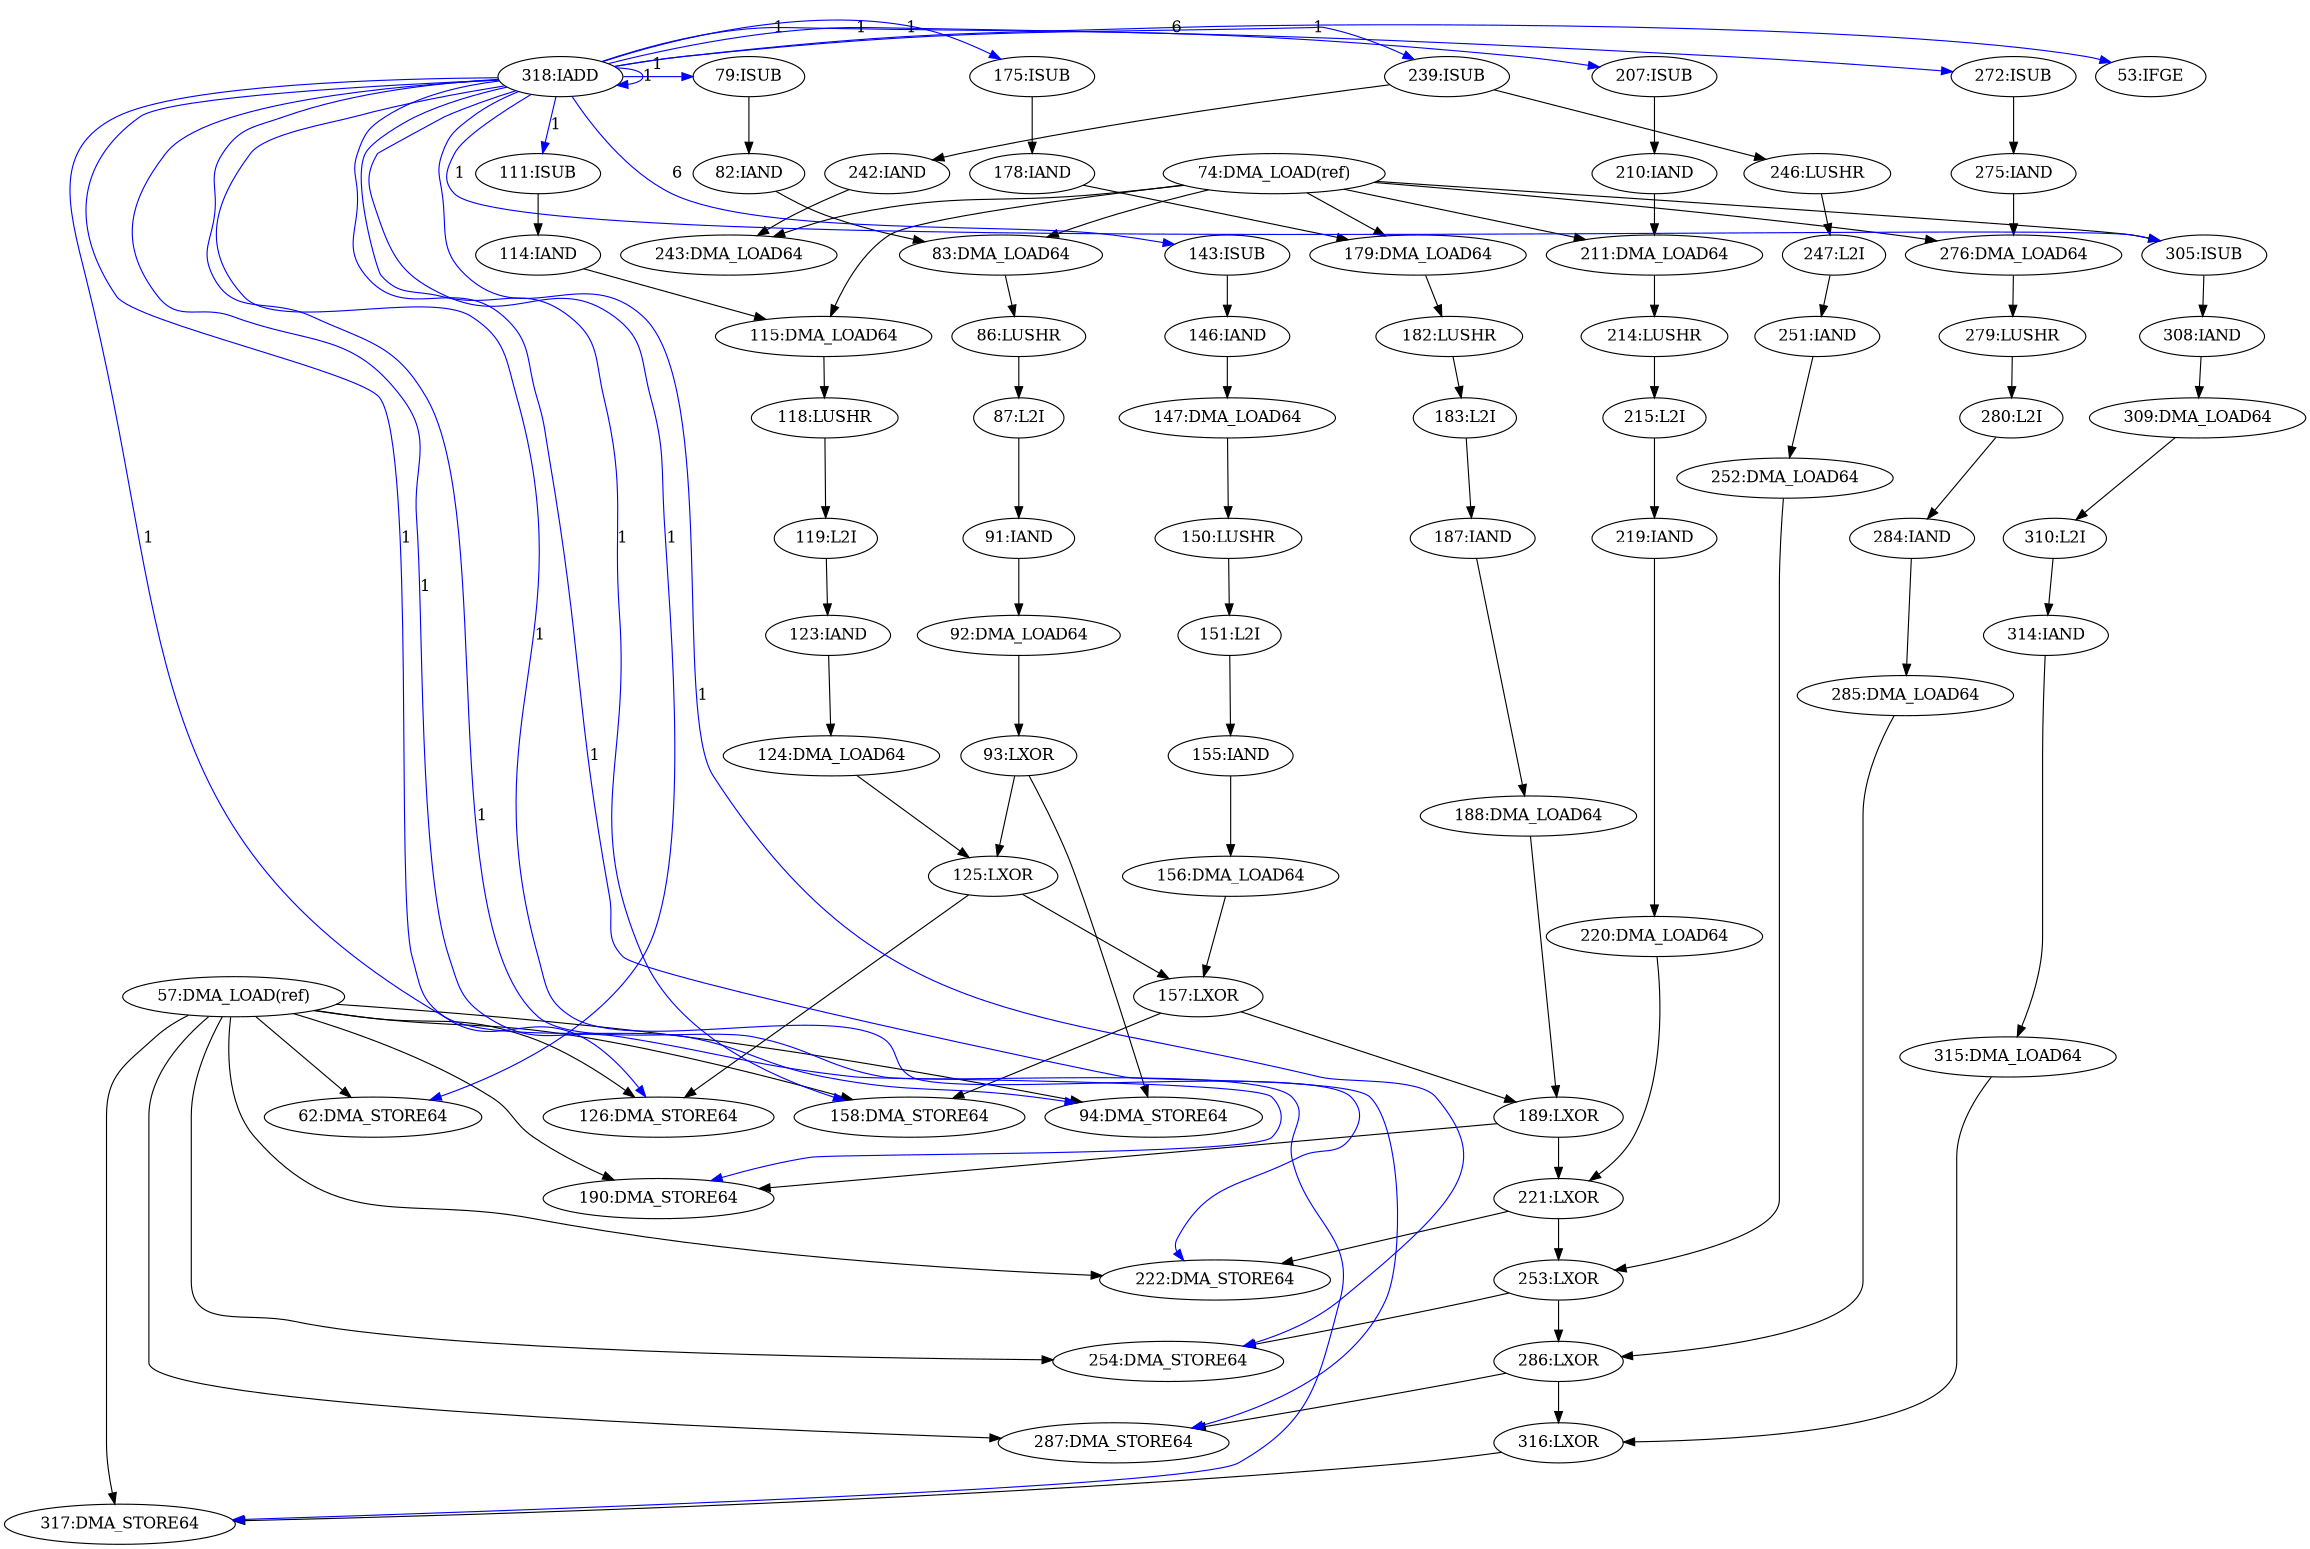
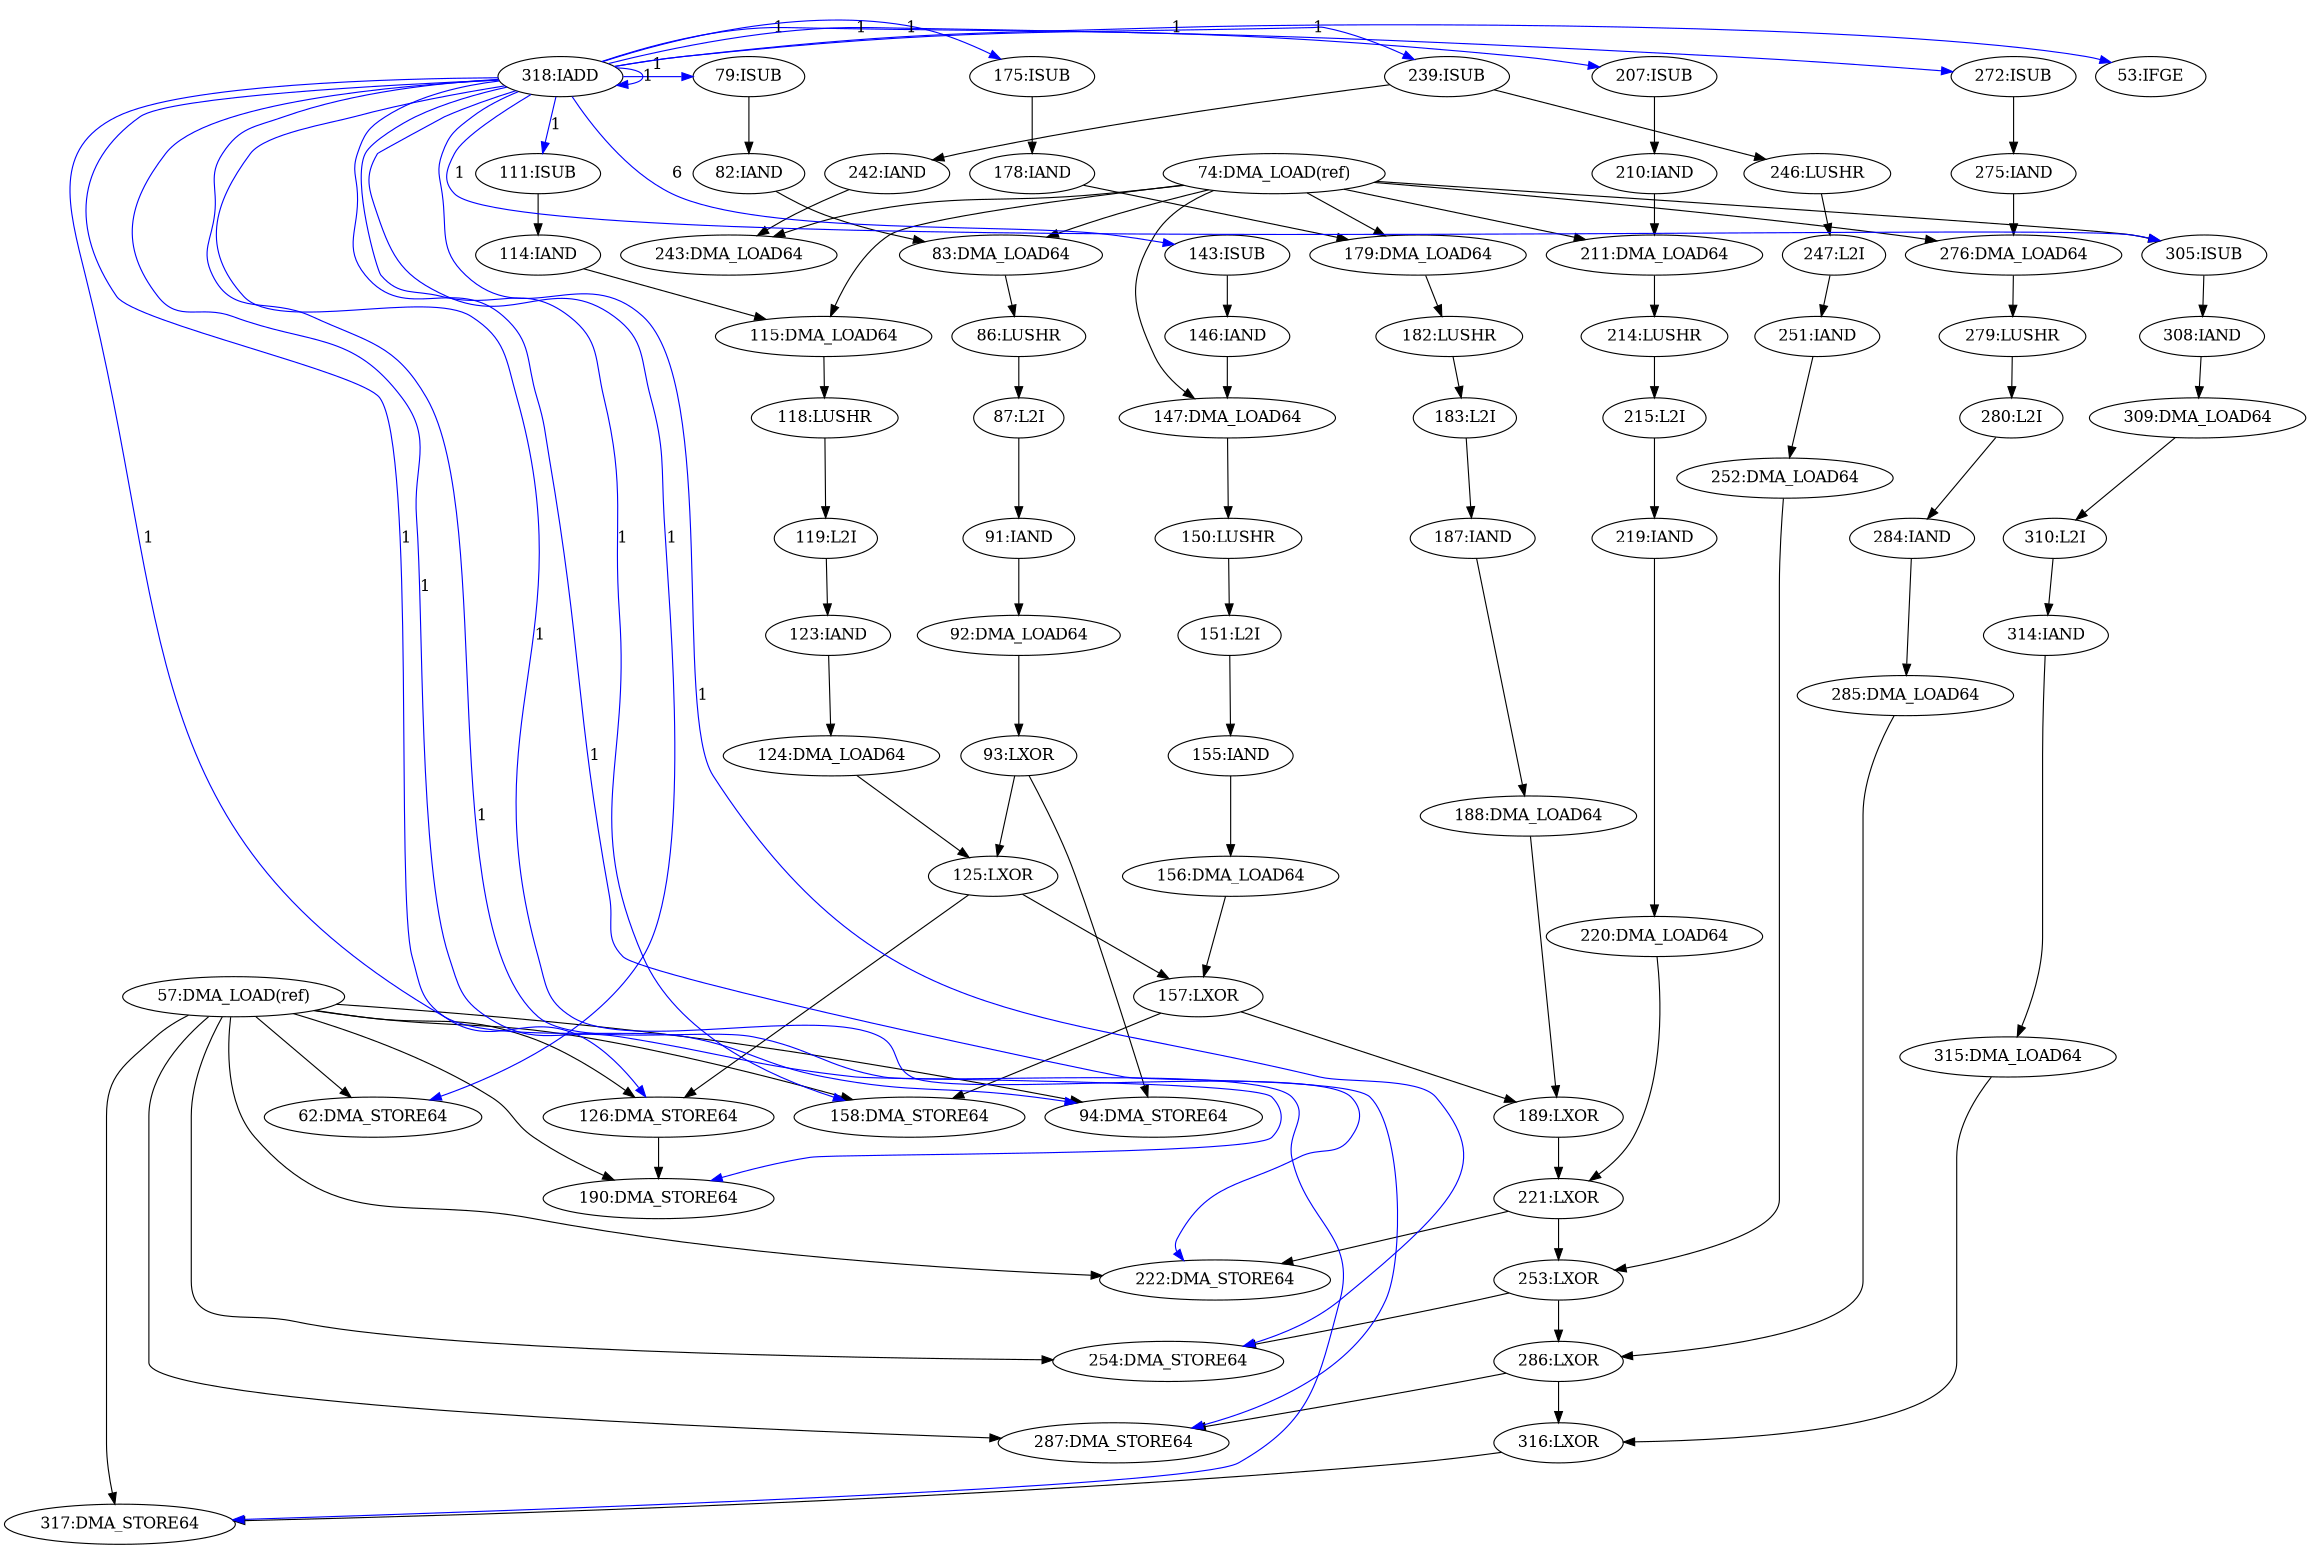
edge "318:IADD" -> "53:IFGE": label "6" -> "1"
edge "74:DMA_LOAD(ref)" -> "147:DMA_LOAD64": added
edge "189:LXOR" -> "190:DMA_STORE64": now "126:DMA_STORE64" -> "190:DMA_STORE64"
